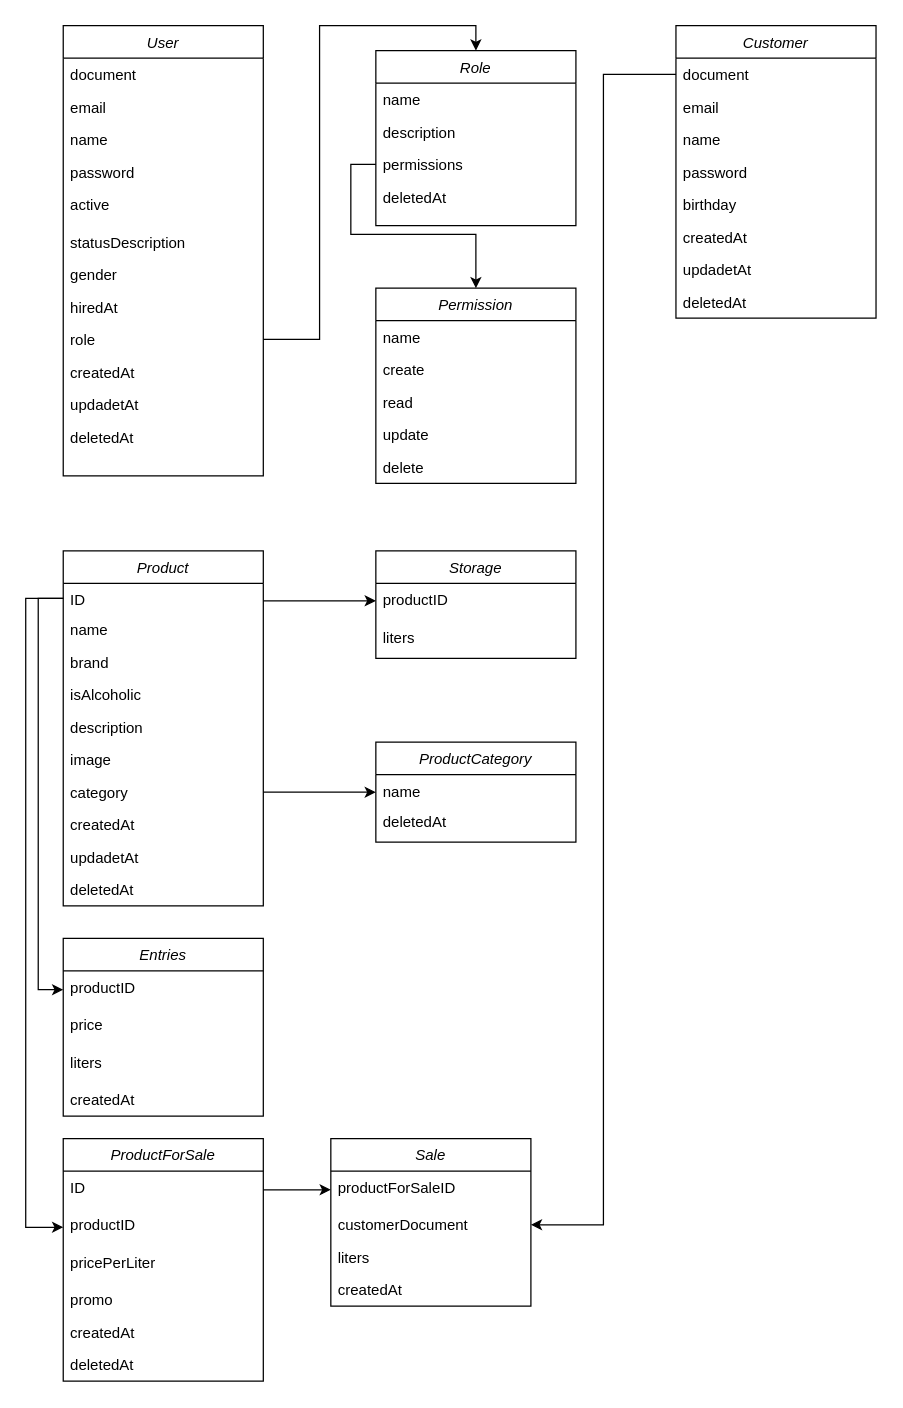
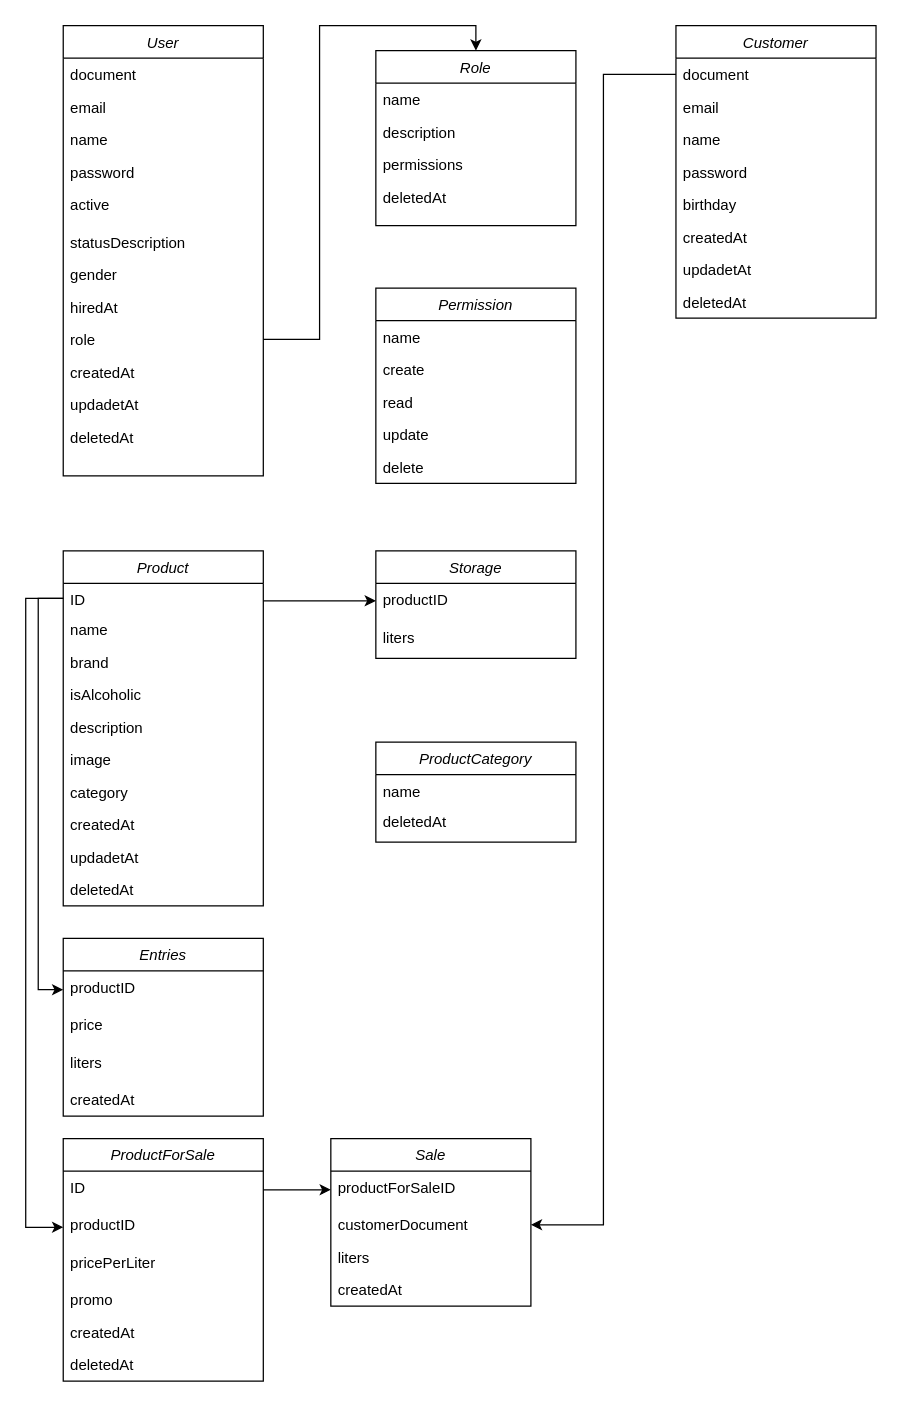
edge "permissions" -> "Permission": removed
edge "category" -> "ProductCategory": removed
